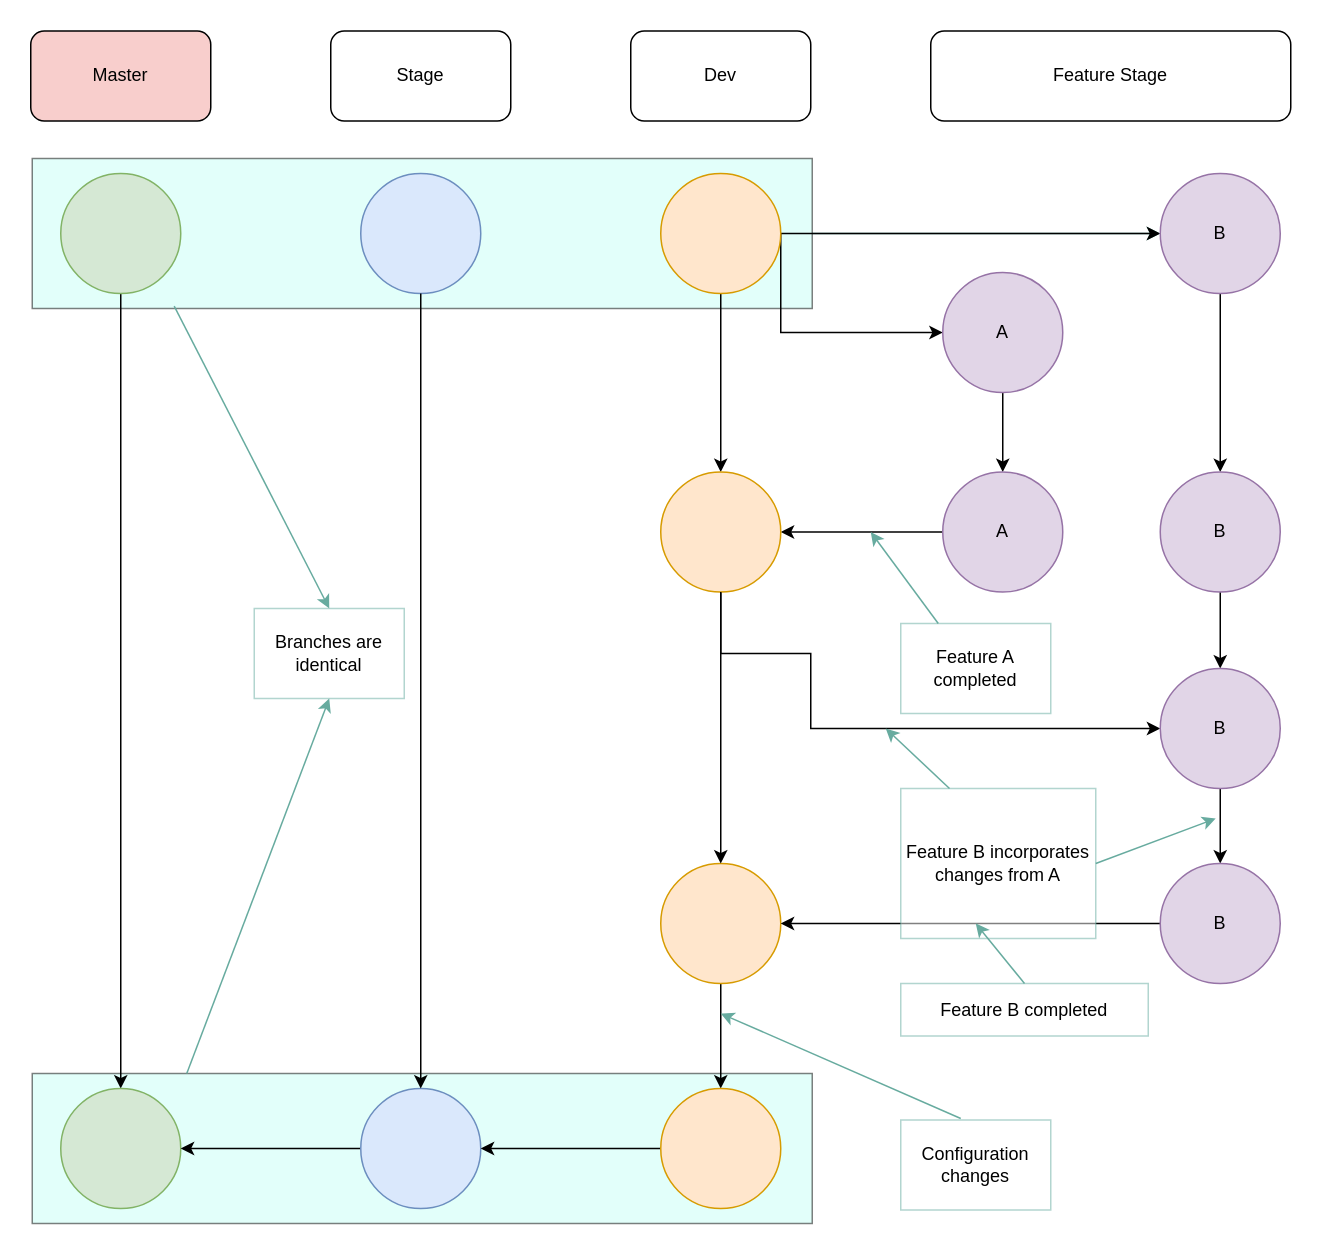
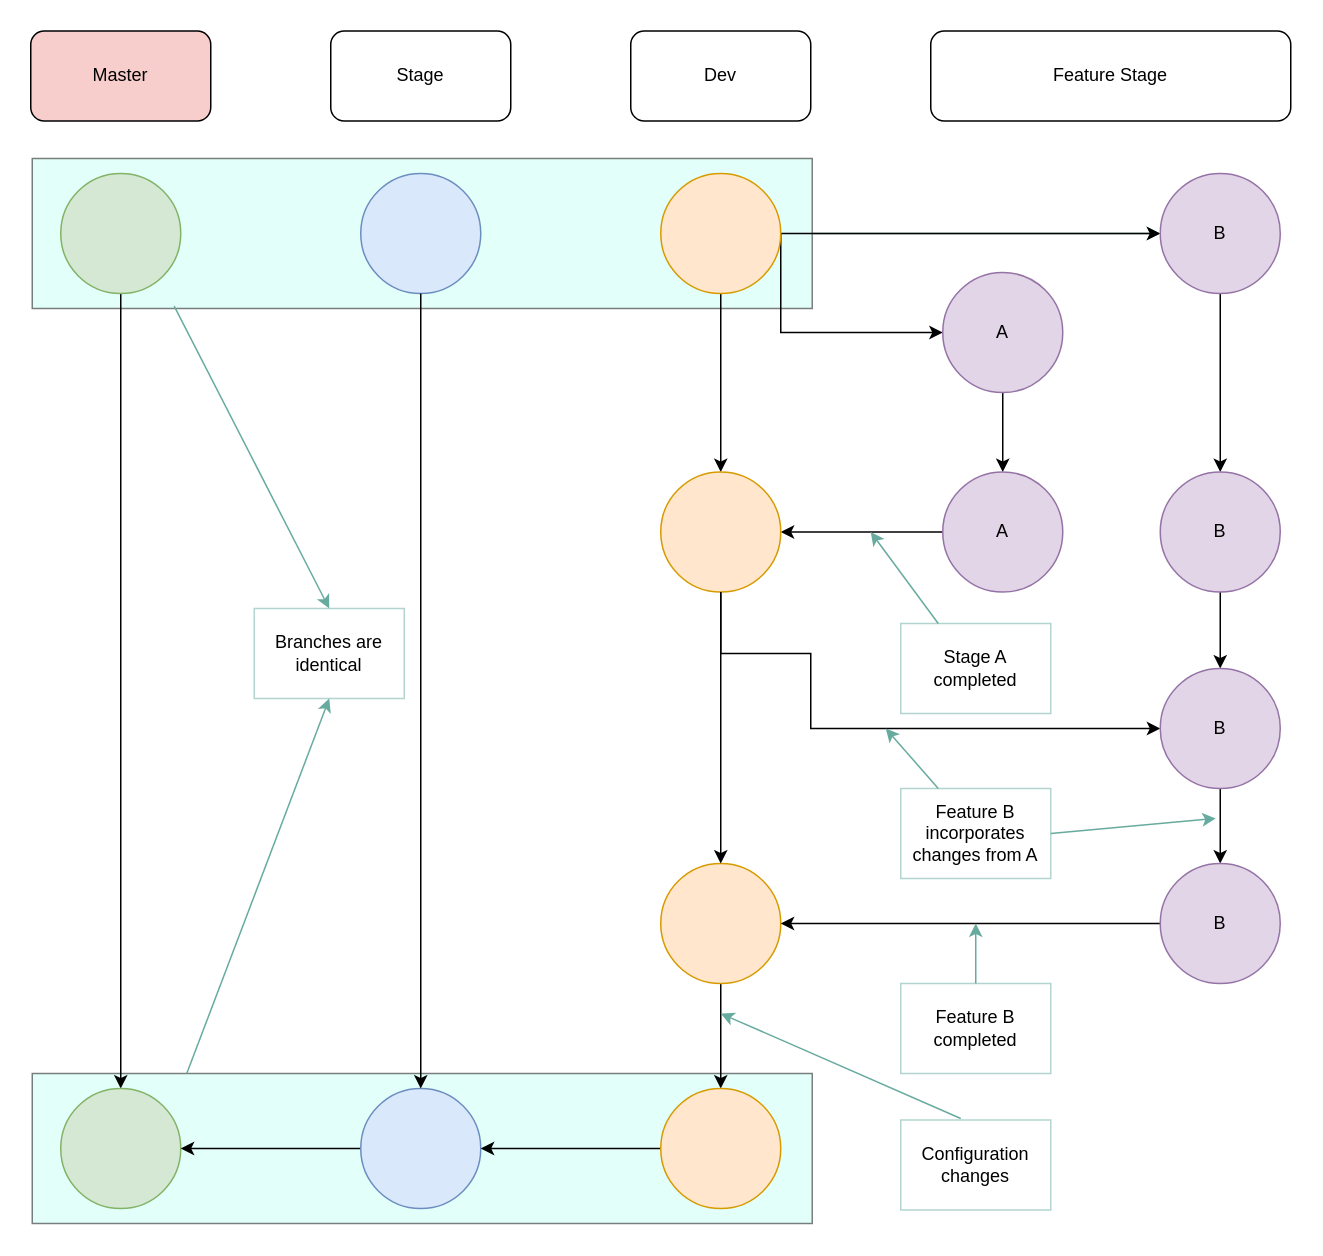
node "Feature A completed": label "Feature A completed" -> "Stage A completed"
node "Feature B incorporates changes from A": size 195x150 -> 150x90
node "Feature B completed": size 248x53 -> 150x90
